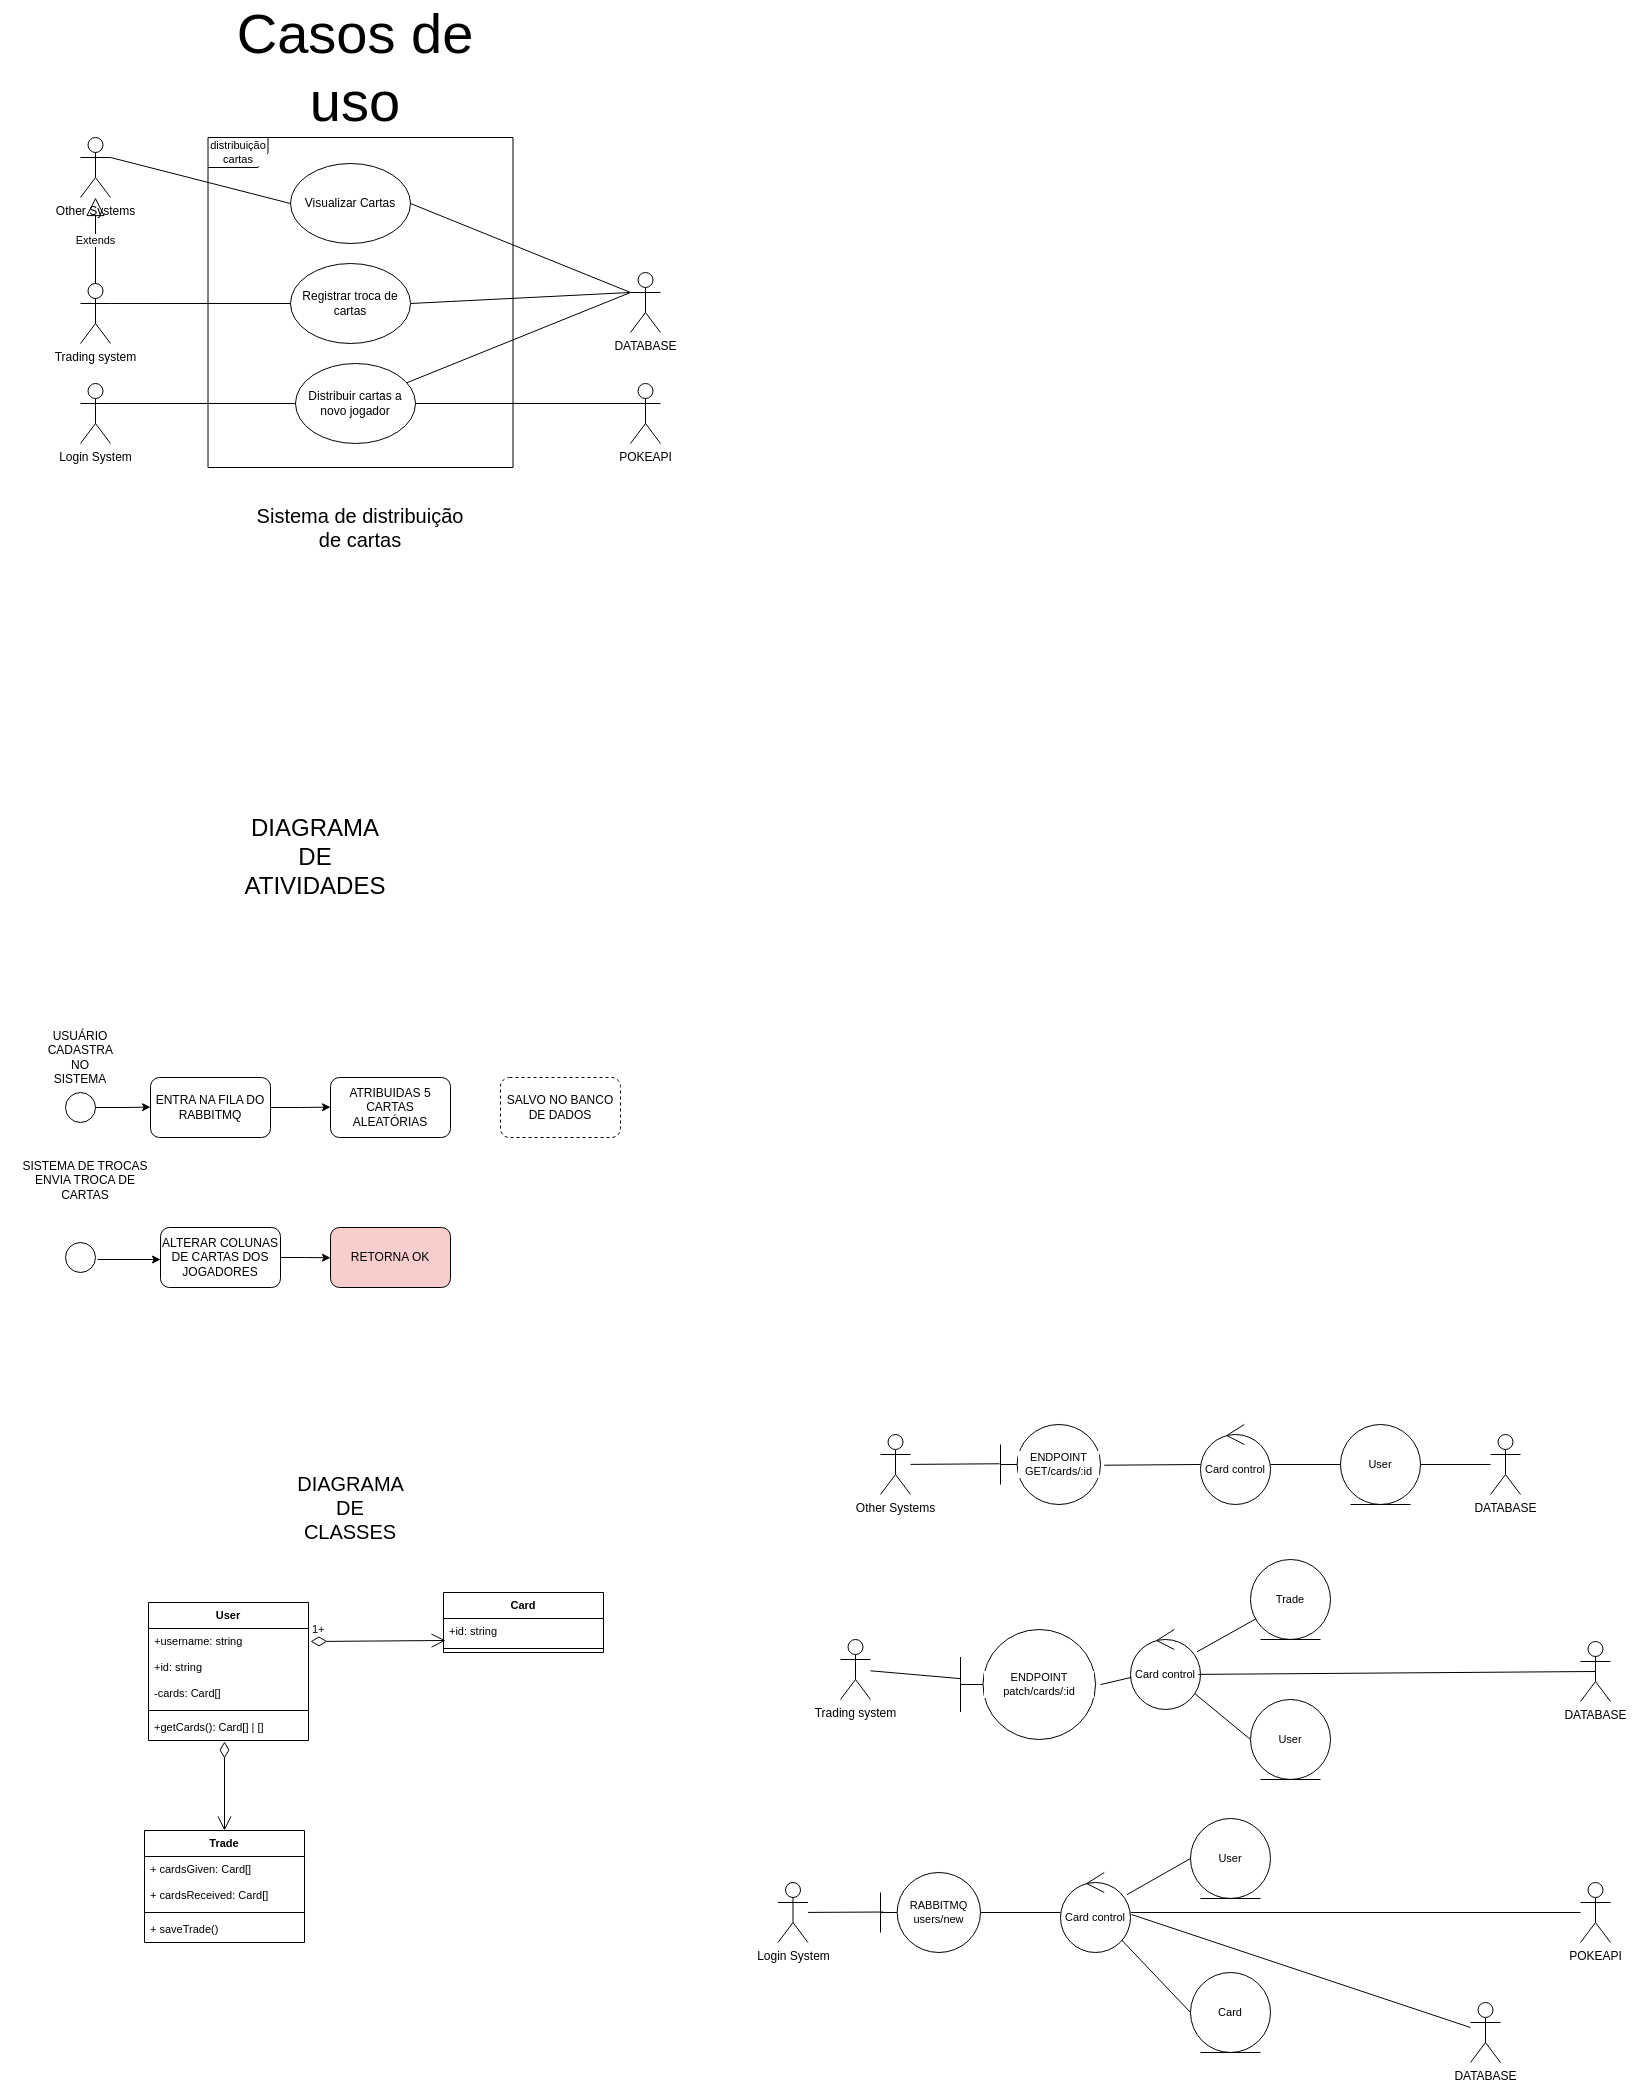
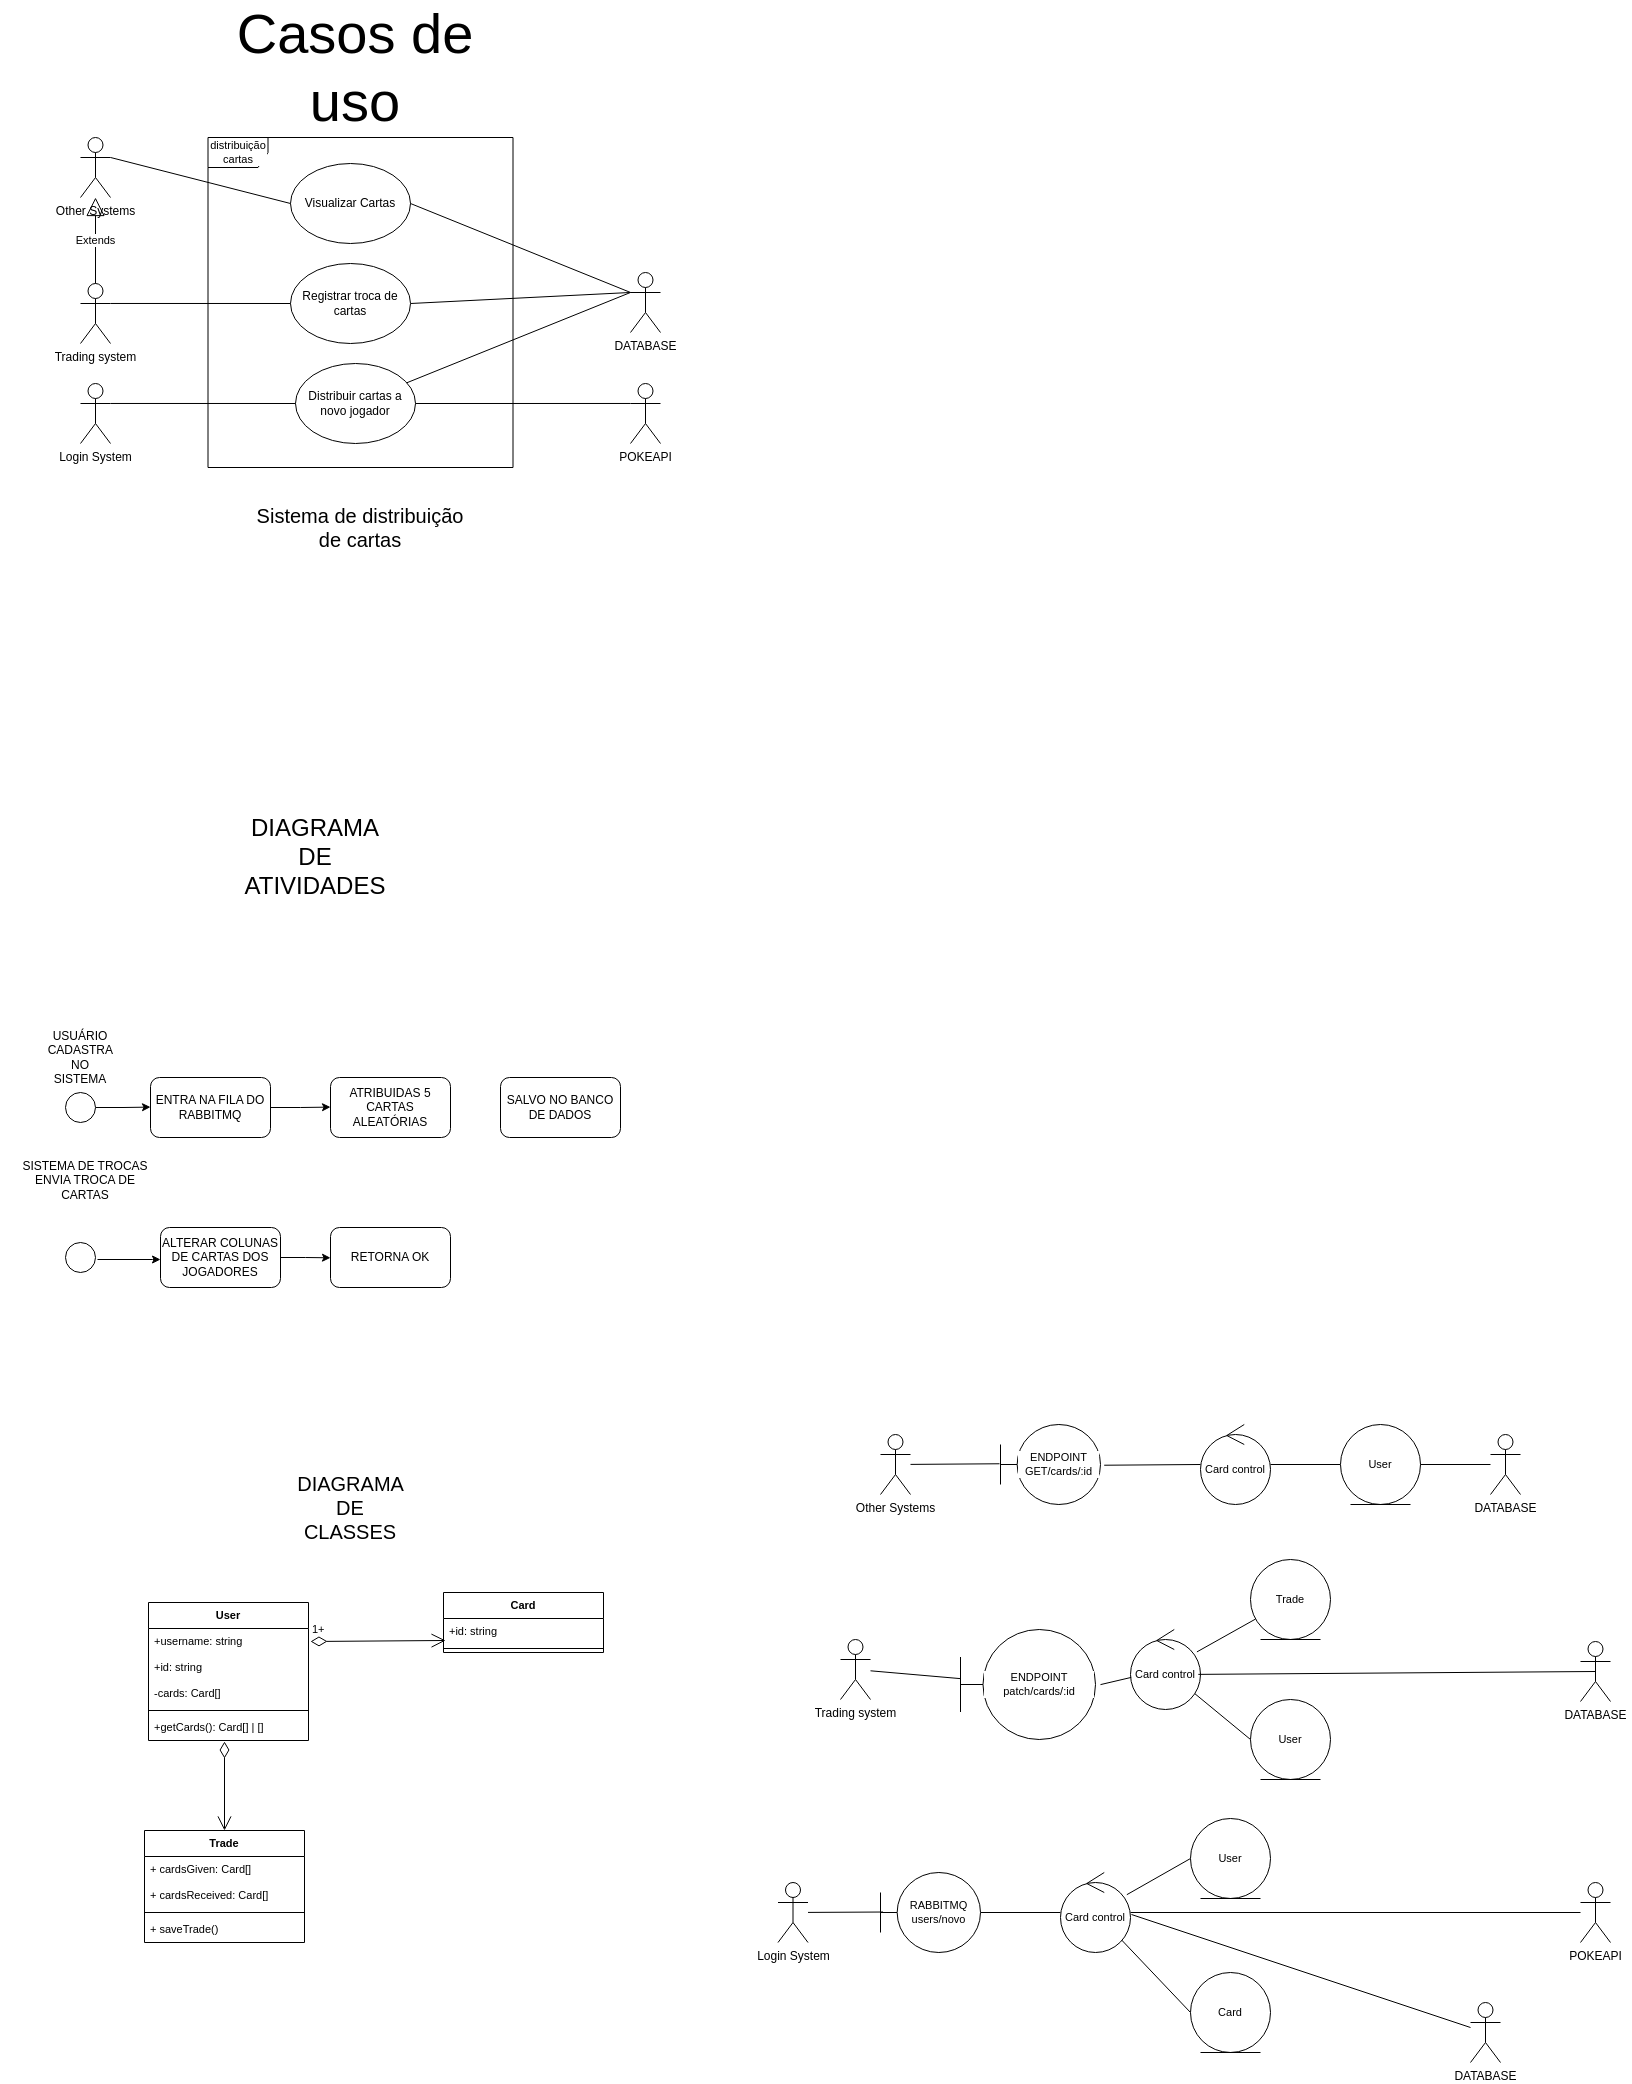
node "SALVO NO BANCO DE DADOS": style dashed -> solid
node "RETORNA OK": fillcolor #f8cecc -> #ffffff
node "RABBITMQ users/new": label "RABBITMQ users/new" -> "RABBITMQ users/novo"
